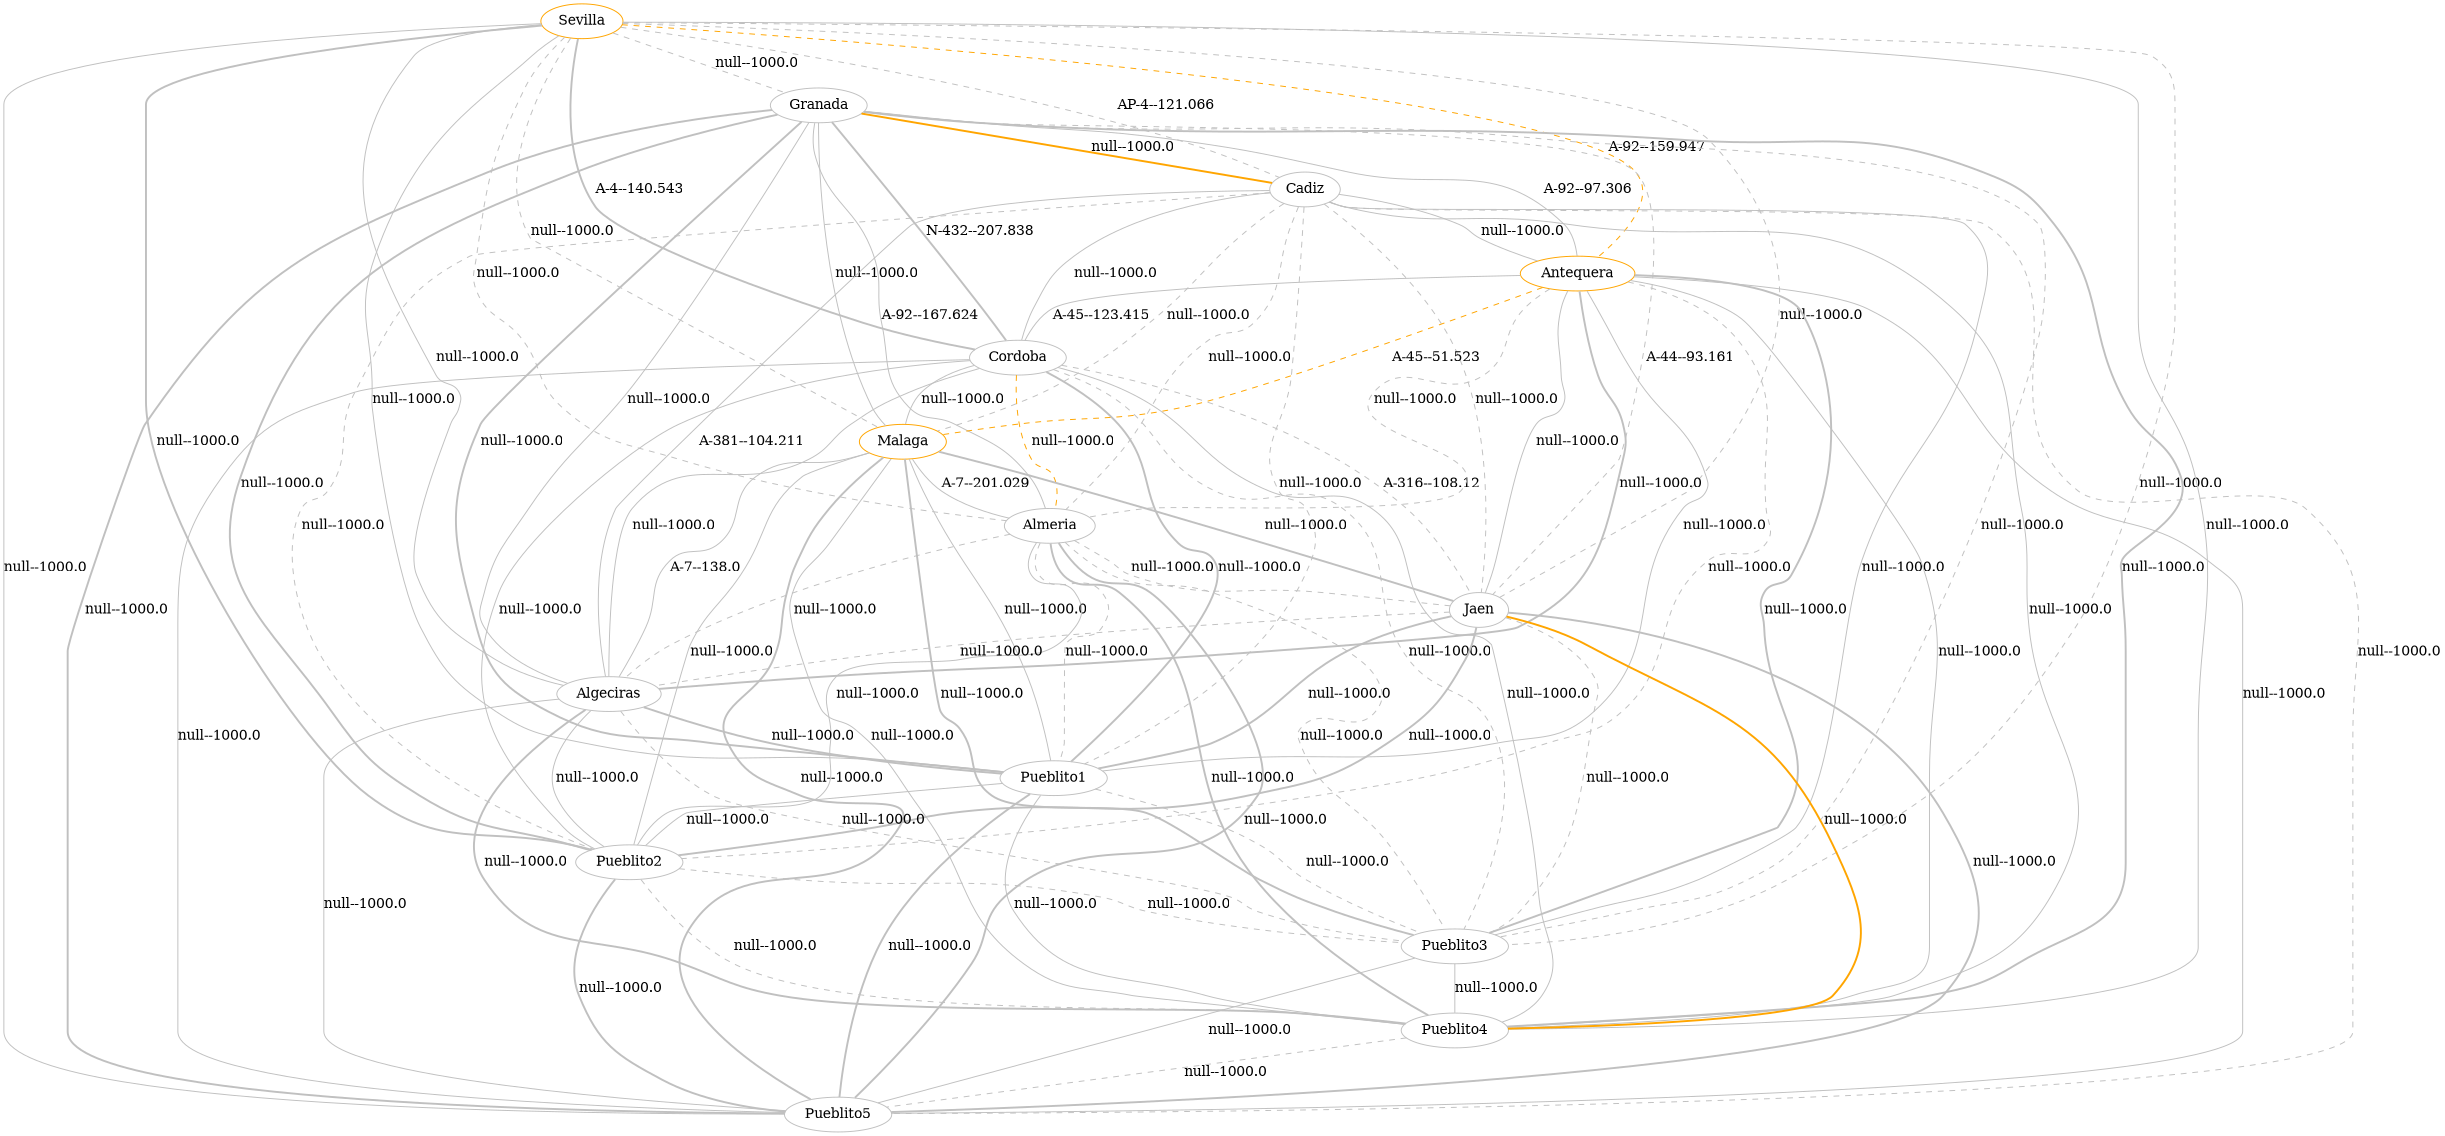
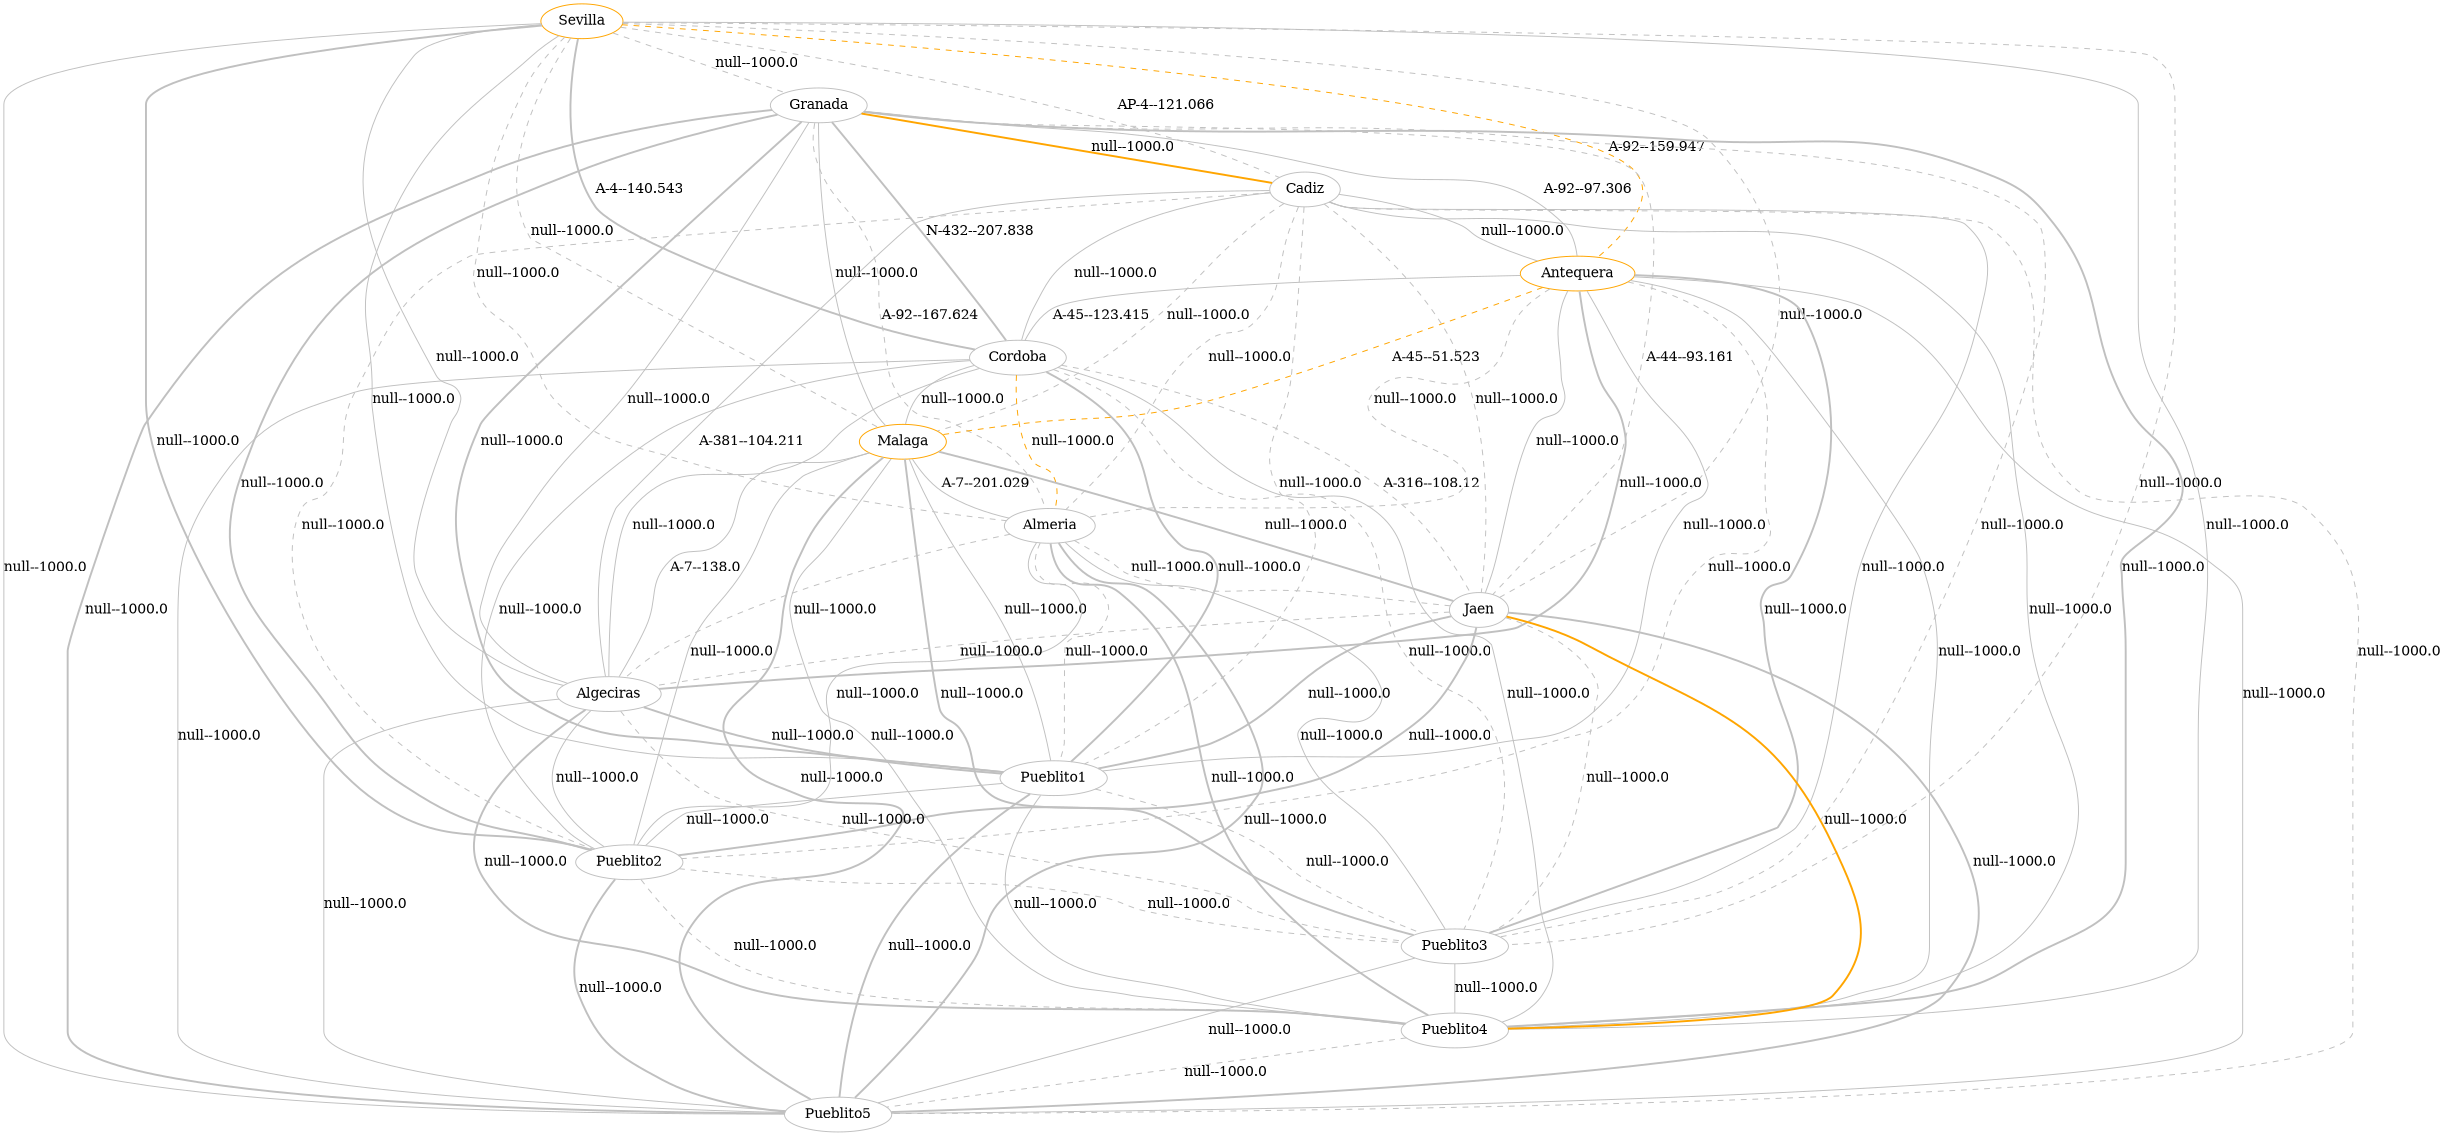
edge "Granada" -- "Almeria": style solid -> dashed
edge "Almeria" -- "Pueblito3": style dashed -> solid
